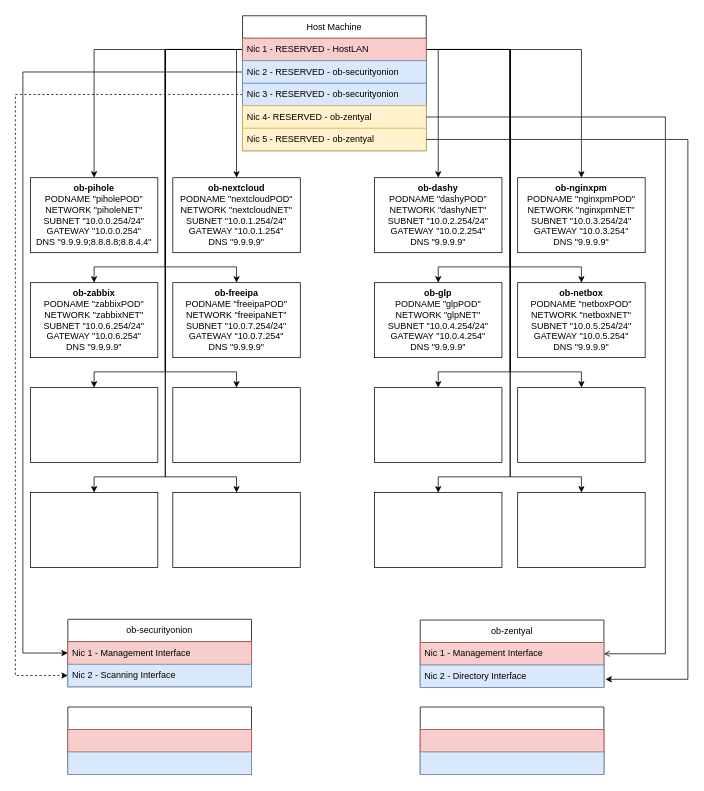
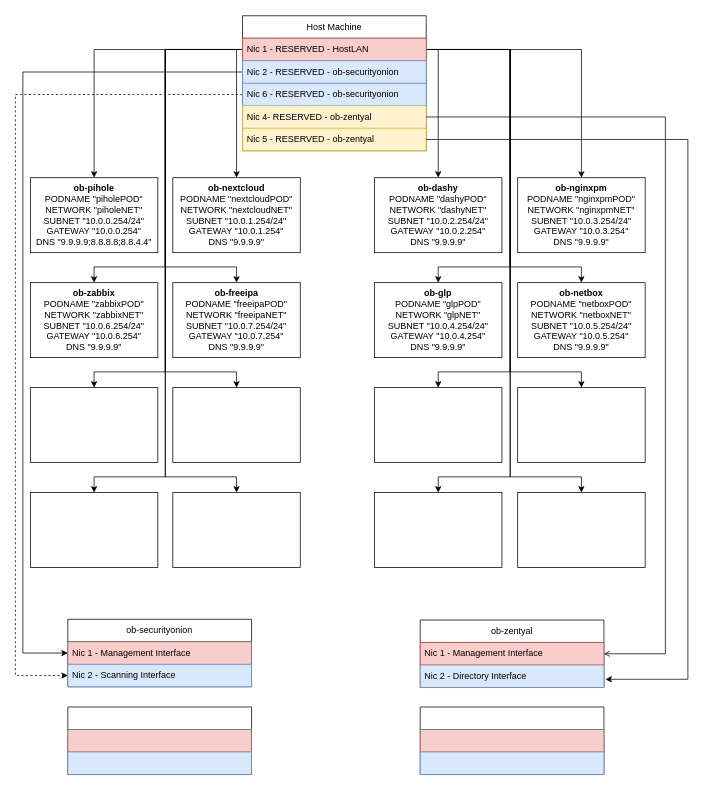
node "Nic 3 - RESERVED - ob-securityonion": label "Nic 3 - RESERVED - ob-securityonion" -> "Nic 6 - RESERVED - ob-securityonion"
